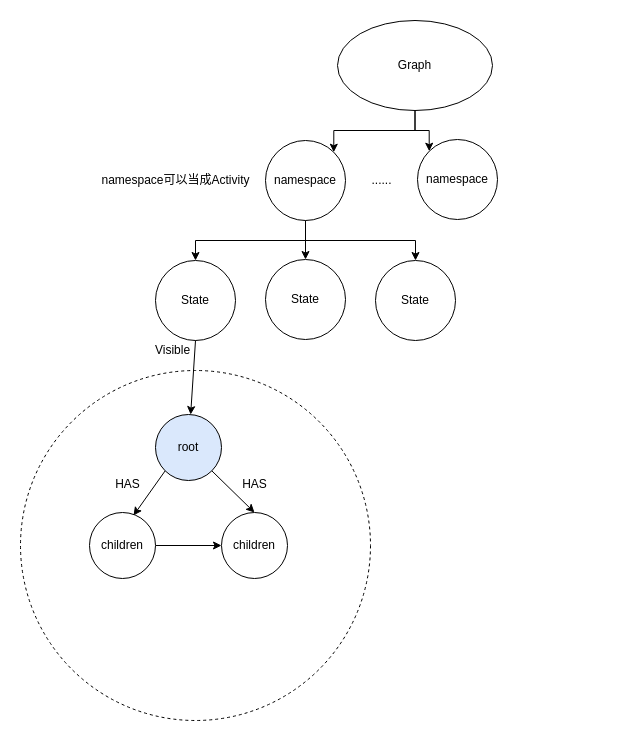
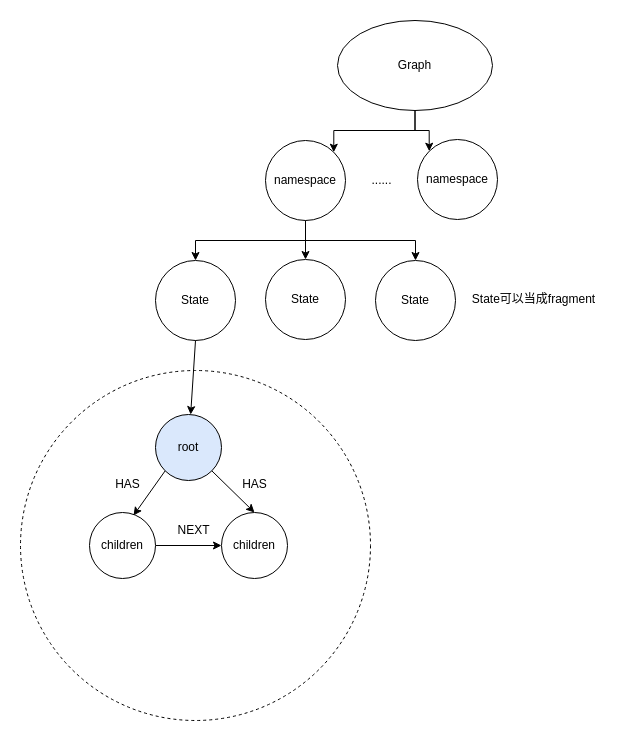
node "namespace可以当成Activity": removed
node "State可以当成fragment": added
node "Visible": removed
node "NEXT": added
